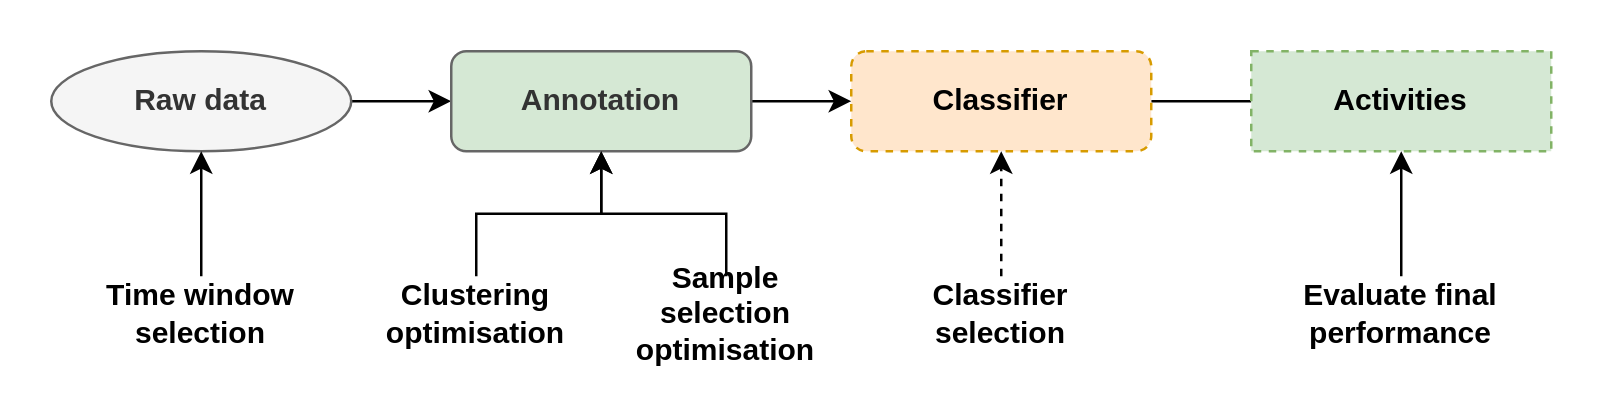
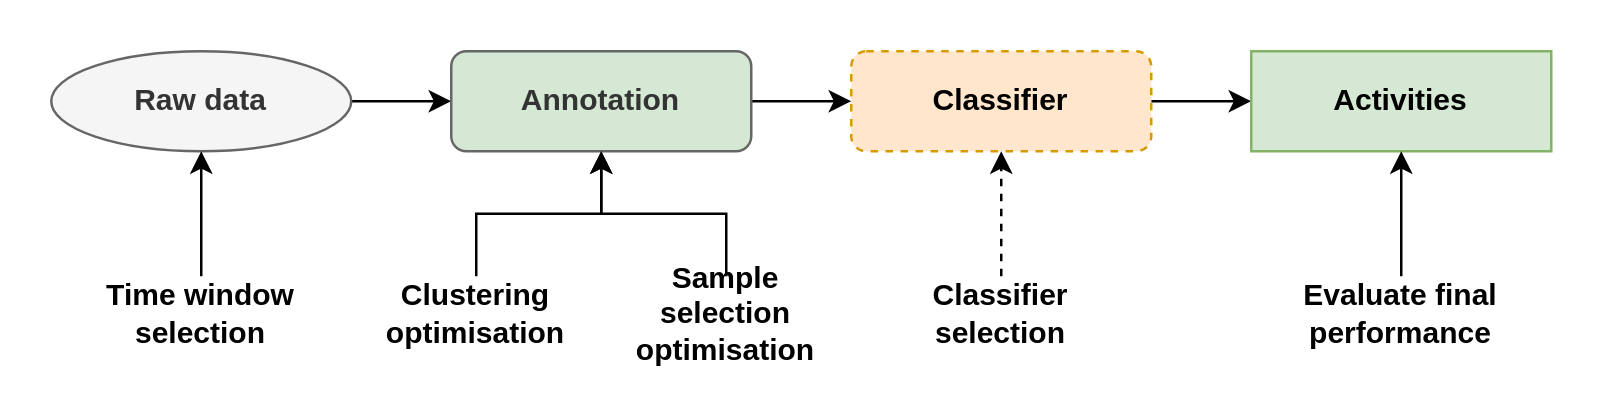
edge "Classifier" -- "Activities": arrowhead none -> classic
node "Activities": style dashed -> solid
